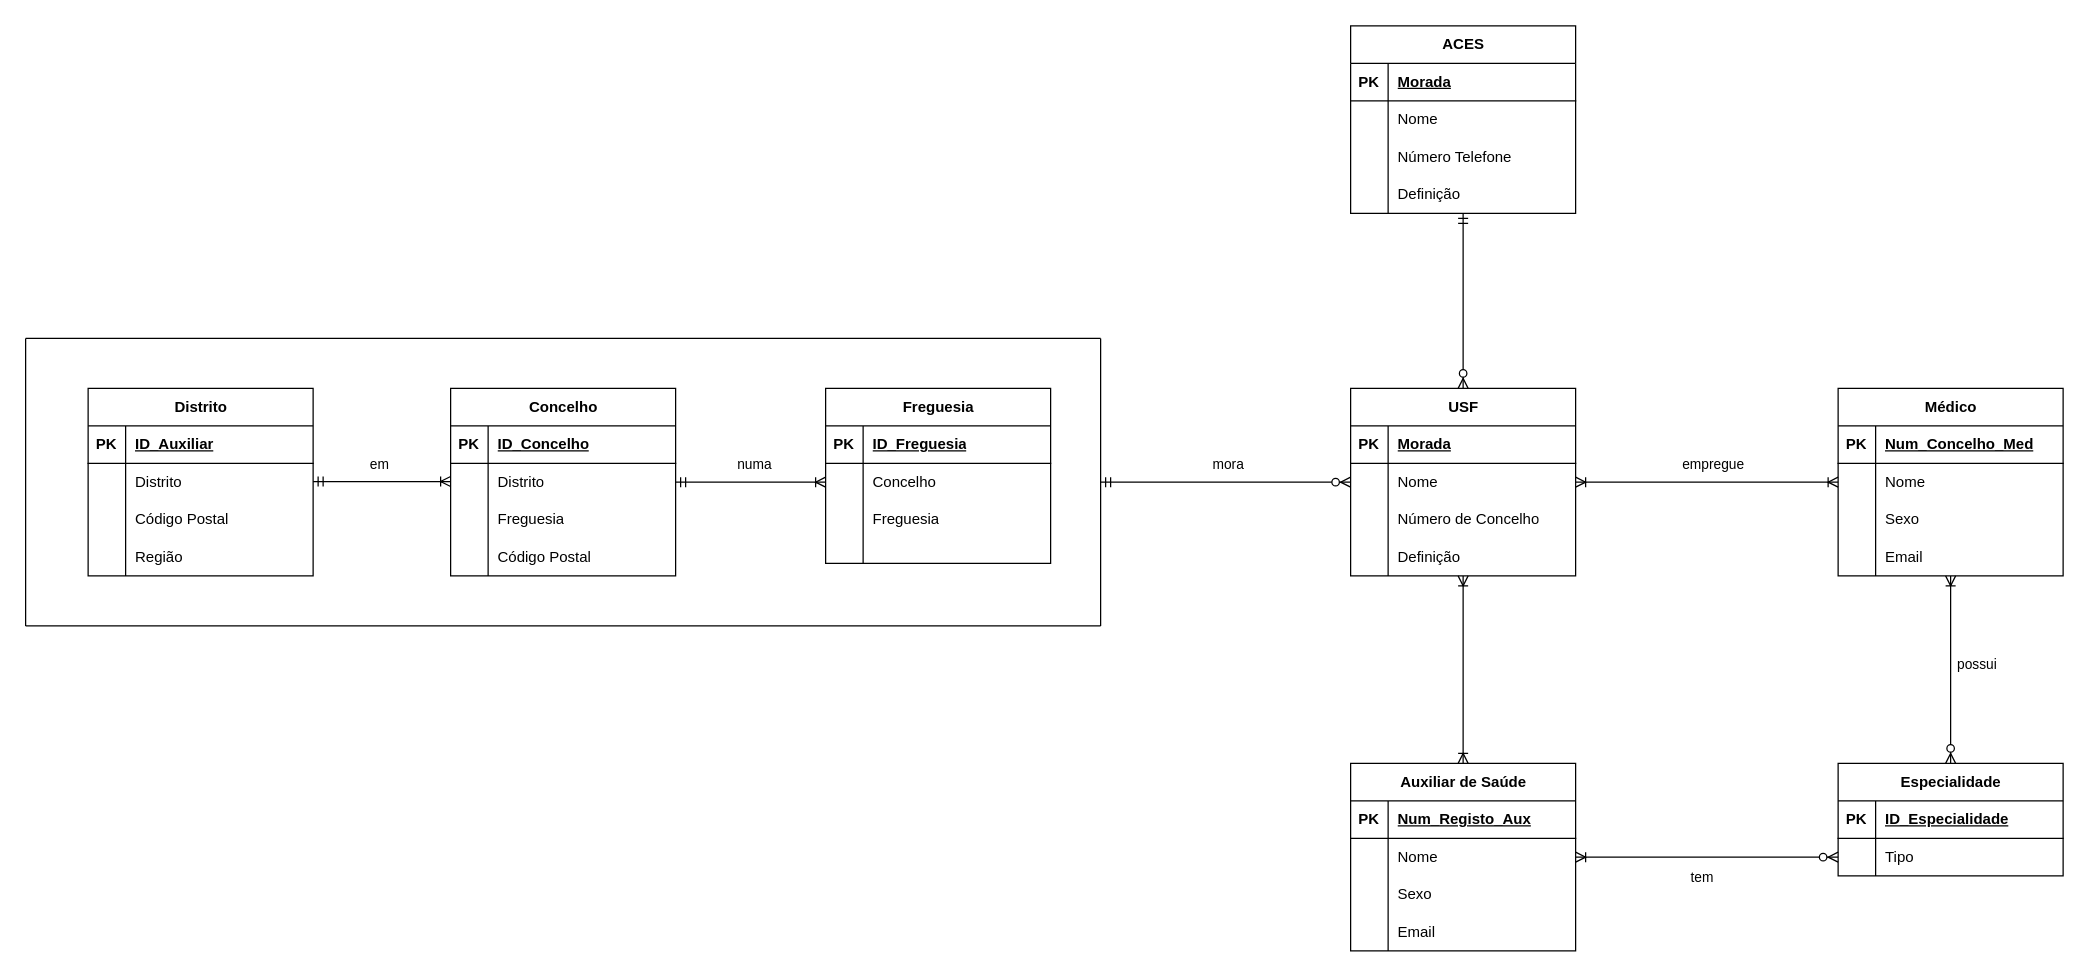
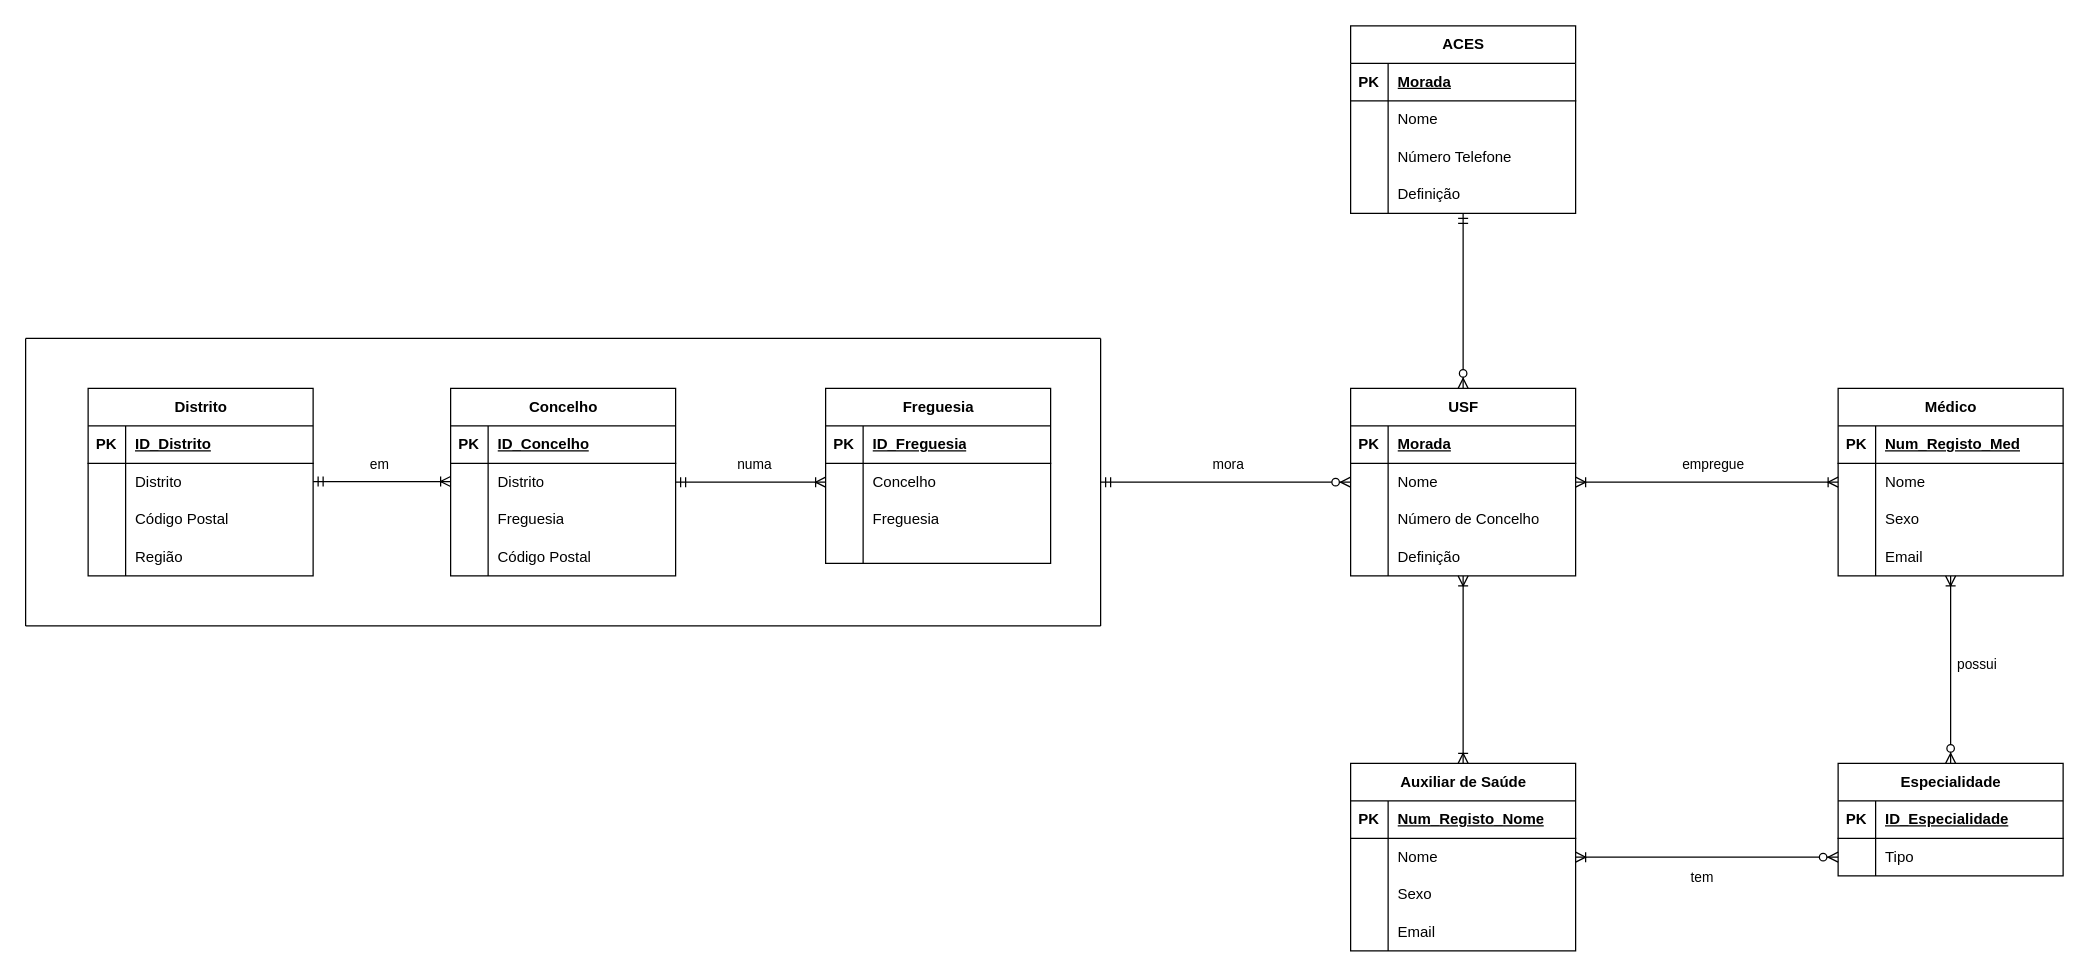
node "ID_Auxiliar": label "ID_Auxiliar" -> "ID_Distrito"
node "Num_Concelho_Med": label "Num_Concelho_Med" -> "Num_Registo_Med"
node "Num_Registo_Aux": label "Num_Registo_Aux" -> "Num_Registo_Nome"
